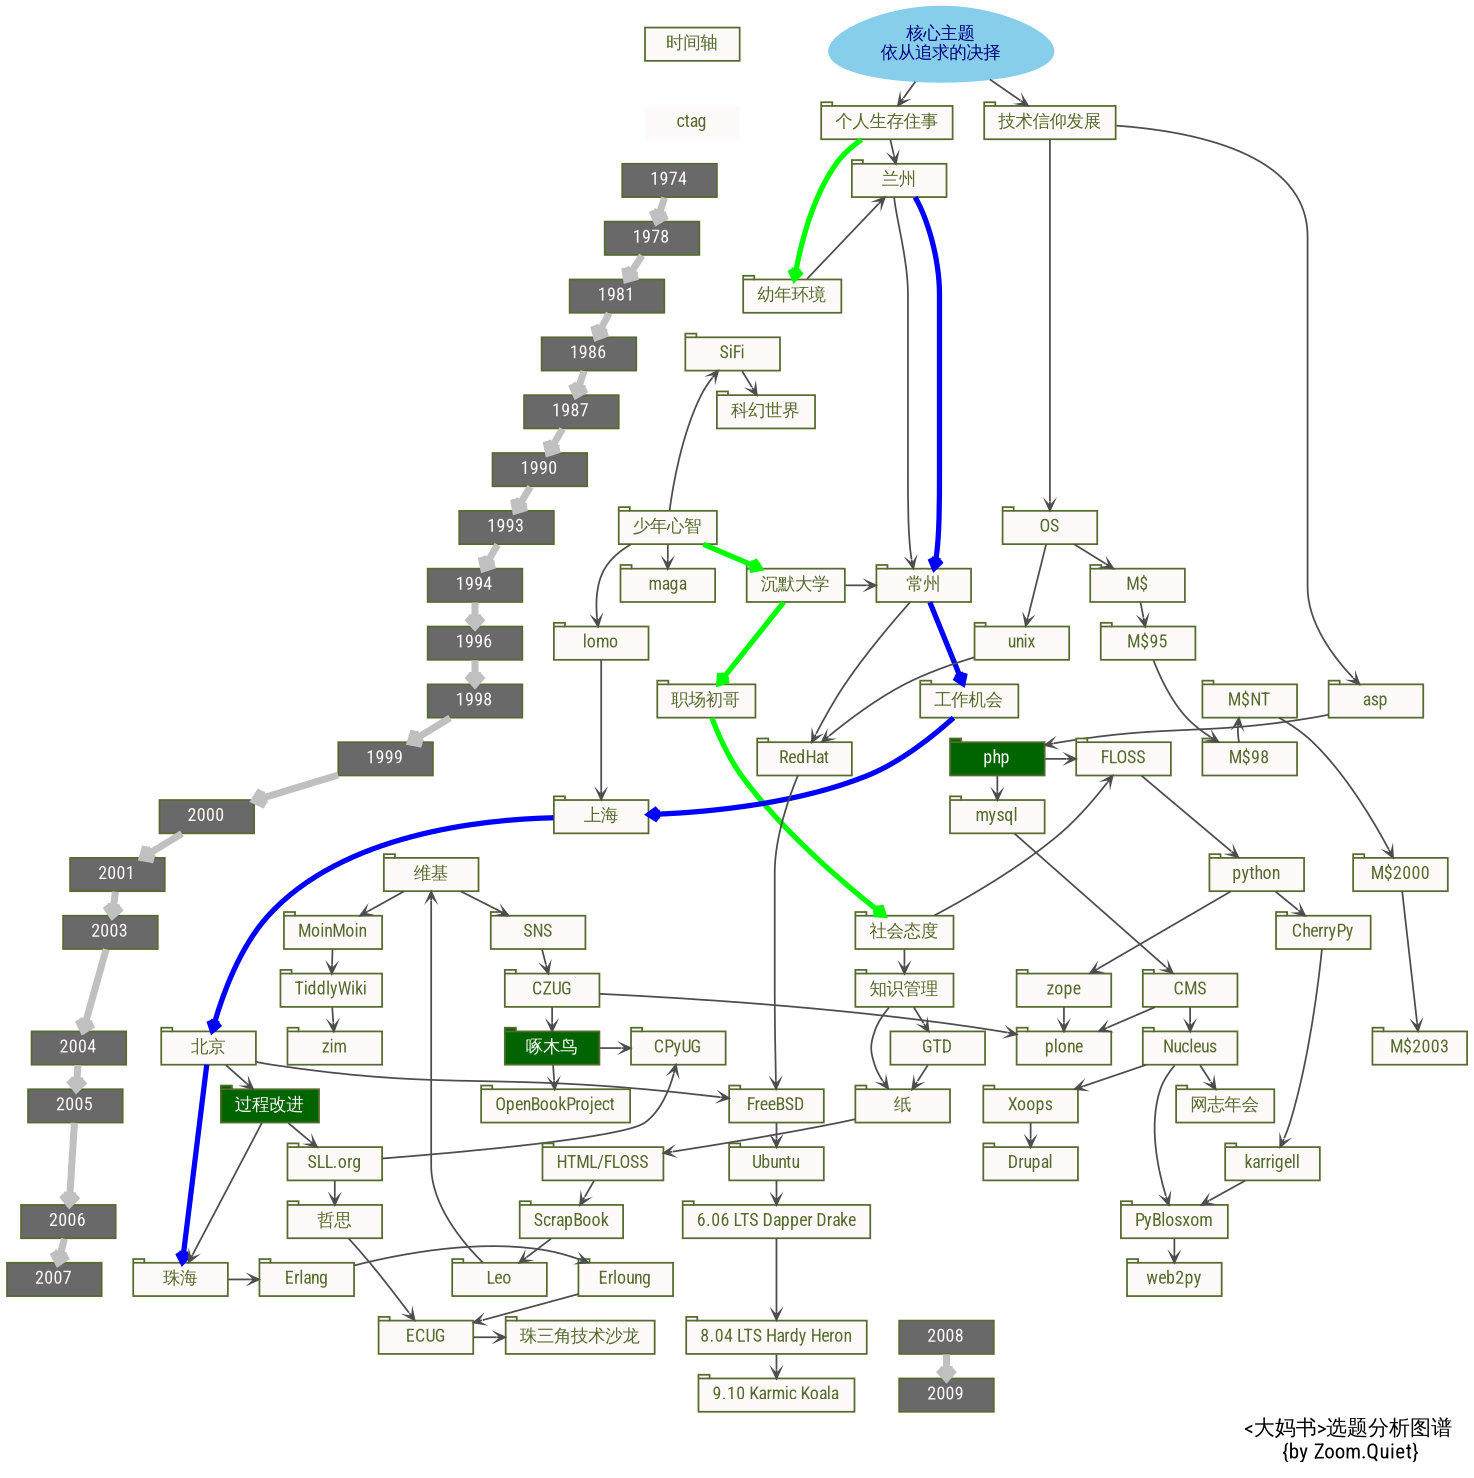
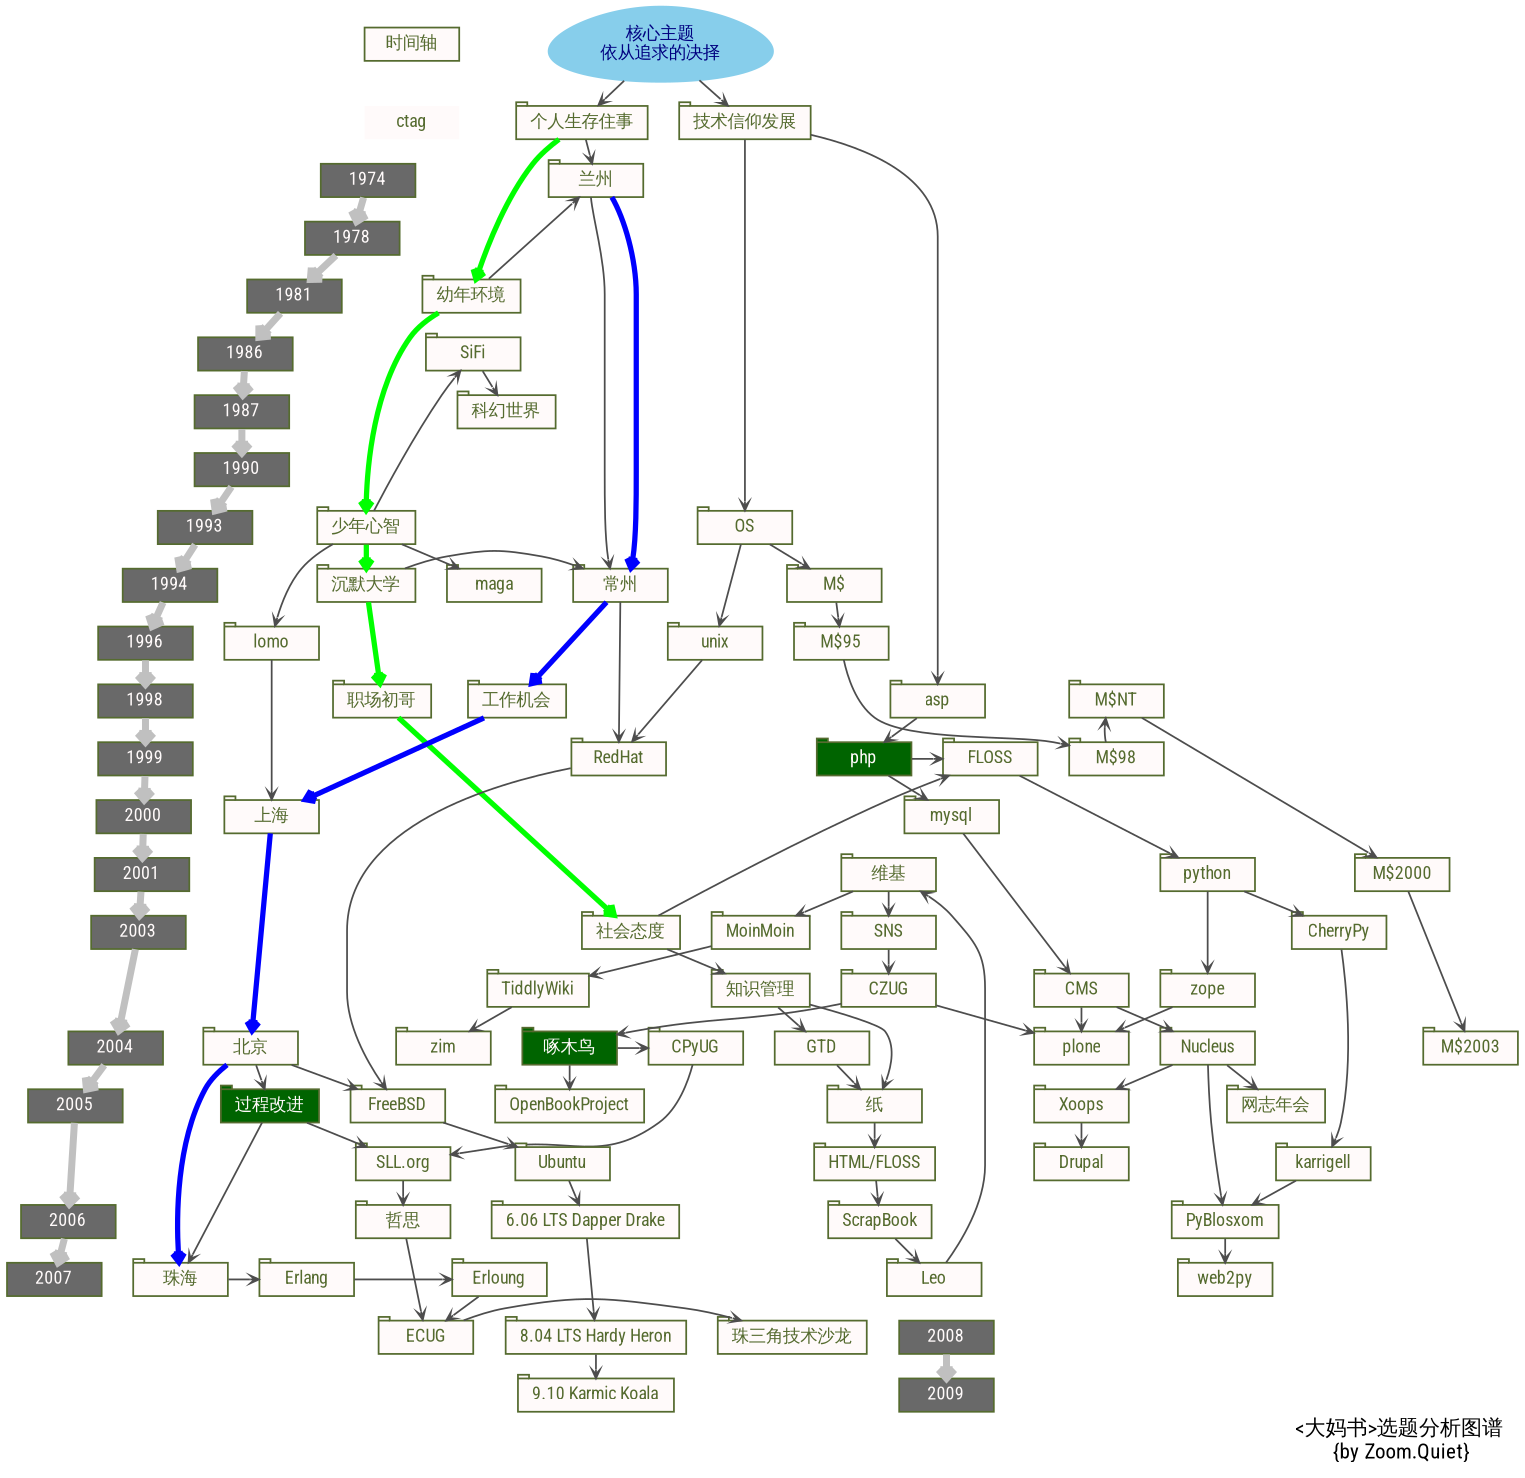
edge "幼年环境" -> "少年心智": added
edge "SLL.org" -> "CPyUG": reversed
